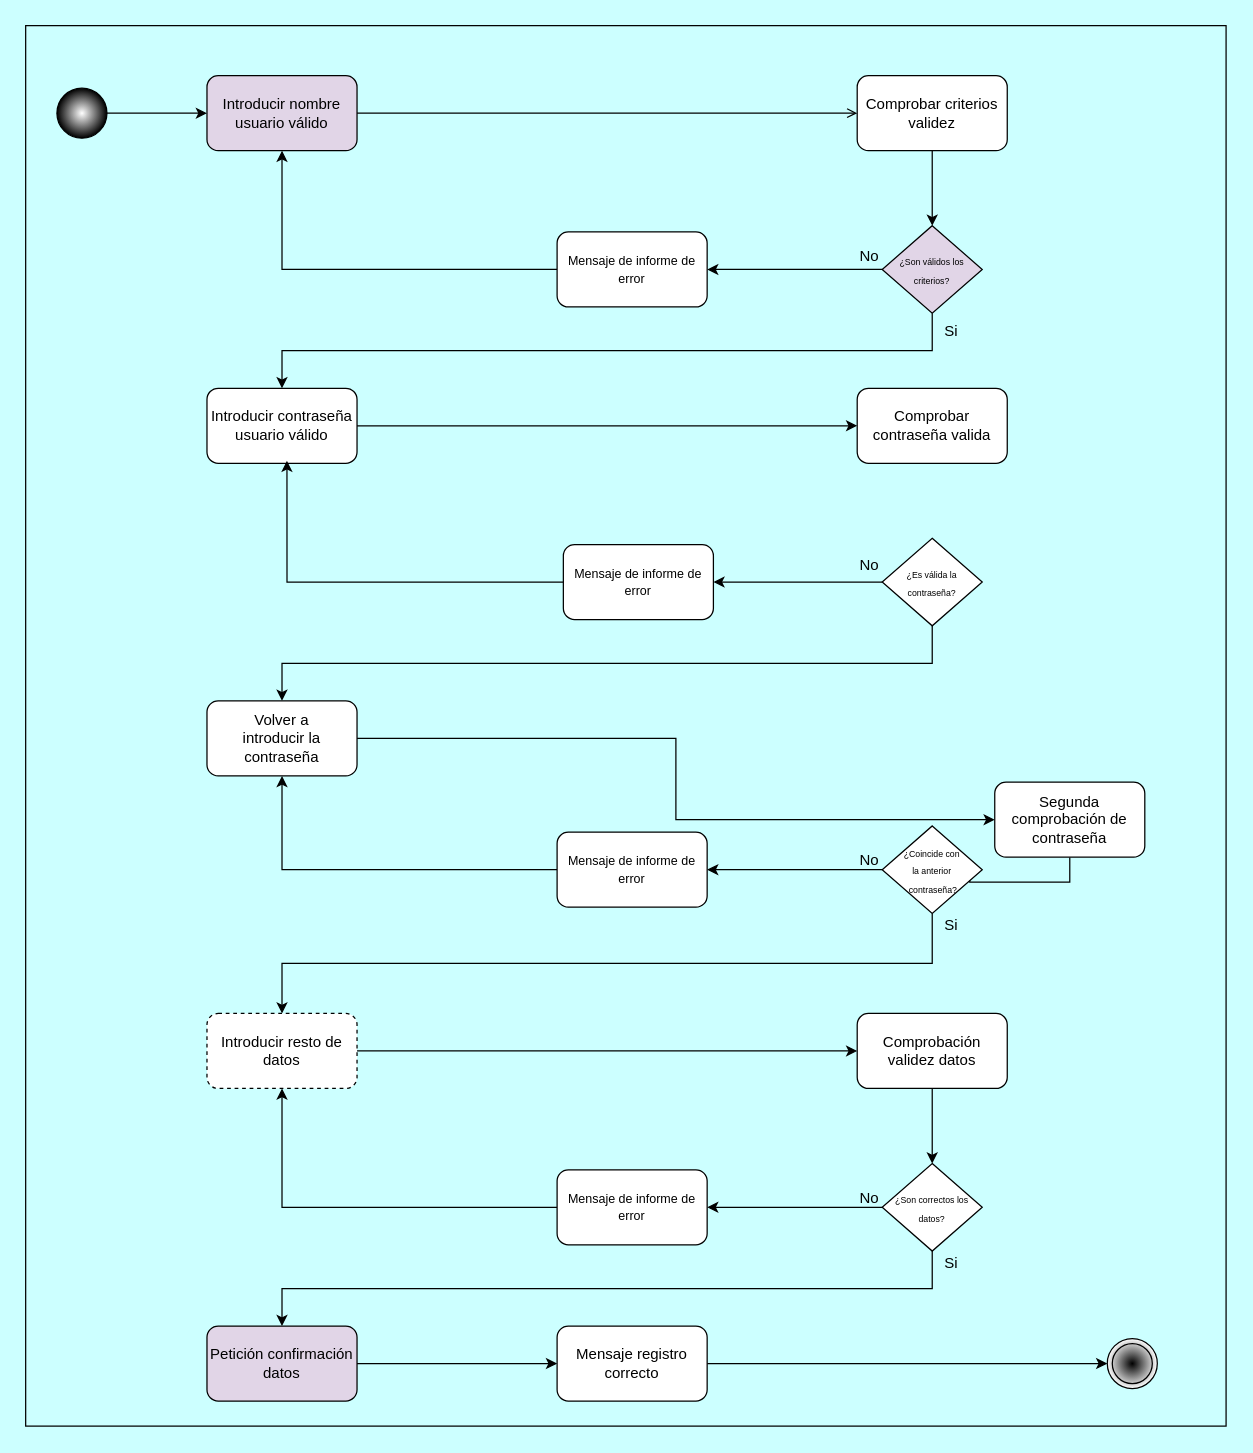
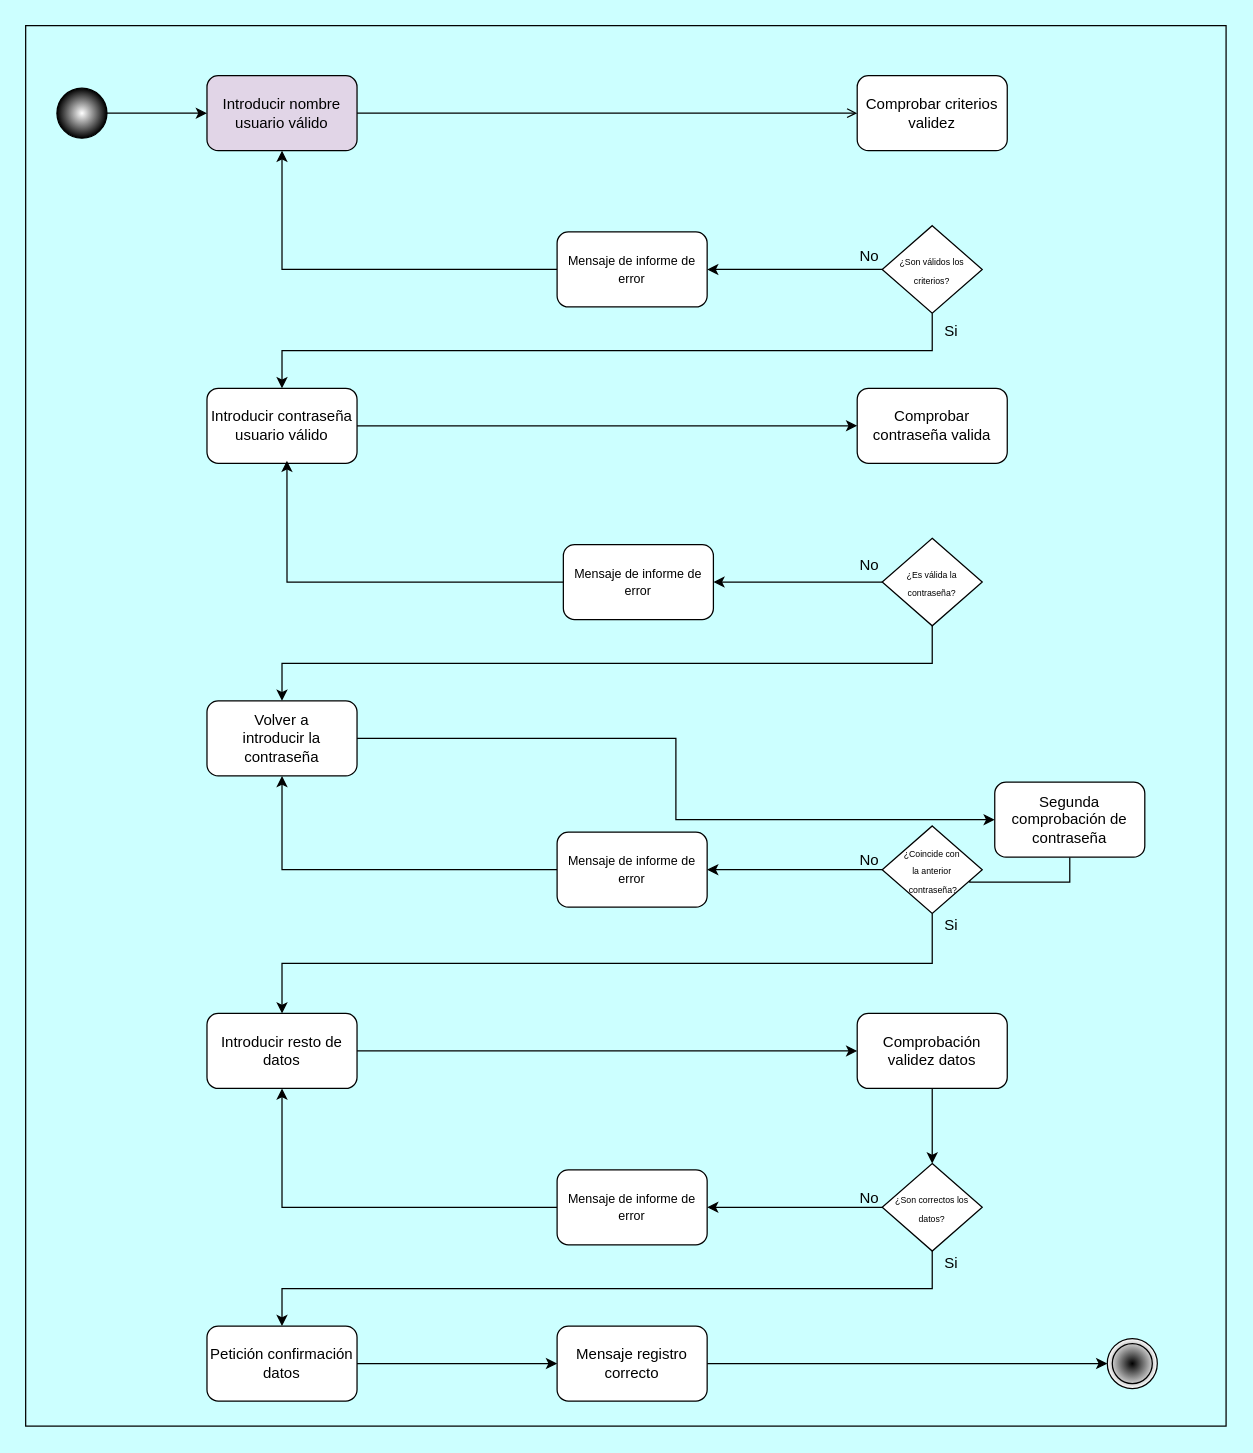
edge "Comprobar criterios validez" -> "¿Son válidos los criterios?": removed
node "¿Son válidos los criterios?": fillcolor #e1d5e7 -> #ffffff
node "Introducir resto de datos": style dashed -> solid
node "Petición confirmación datos": fillcolor #e1d5e7 -> #ffffff
